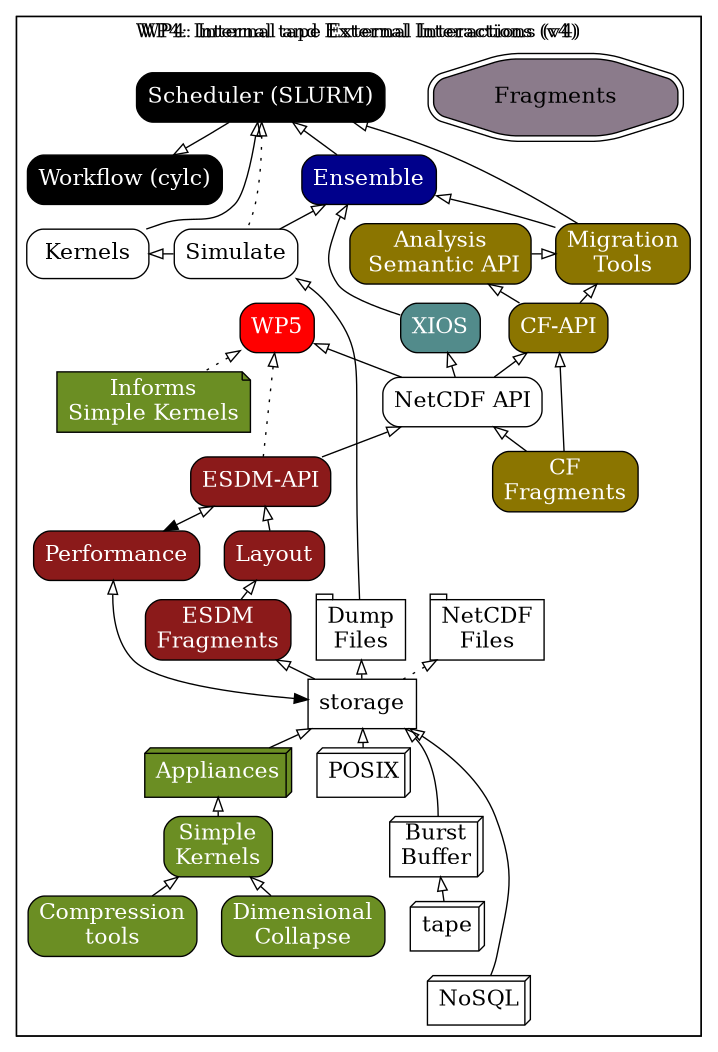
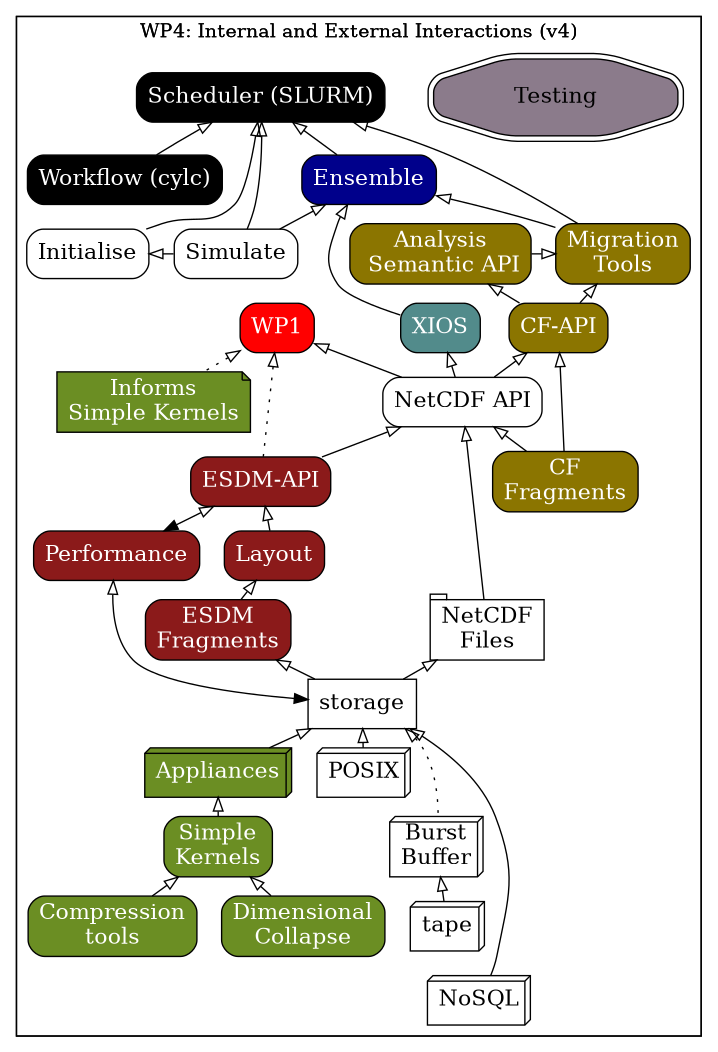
cluster "WP4: Internal tape External Interactions (v4)": label "WP4: Internal tape External Interactions (v4)" -> "WP4: Internal and External Interactions (v4)"
node "Fragments": label "Fragments" -> "Testing"
edge "Scheduler (SLURM)" -> "Workflow (cylc)": reversed
edge "Simulate" -> "Scheduler (SLURM)": style dotted -> solid
node "Kernels": label "Kernels" -> "Initialise"
node "WP5": label "WP5" -> "WP1"
edge "NetCDF Files" -> "NetCDF API": added
node "Dump Files": removed
edge "storage" -> "NetCDF Files": style dotted -> solid
edge "Burst Buffer" -> "storage": style solid -> dotted
